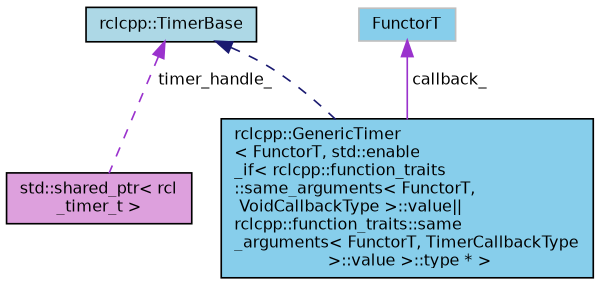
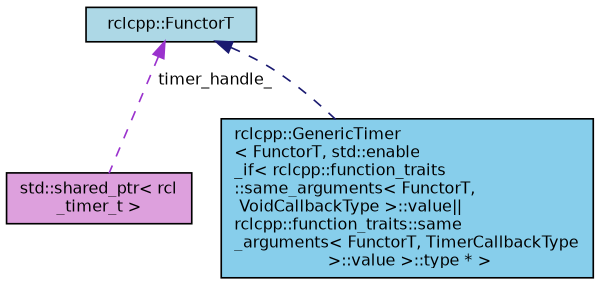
node "rclcpp::TimerBase": label "rclcpp::TimerBase" -> "rclcpp::FunctorT"
node "FunctorT": removed
